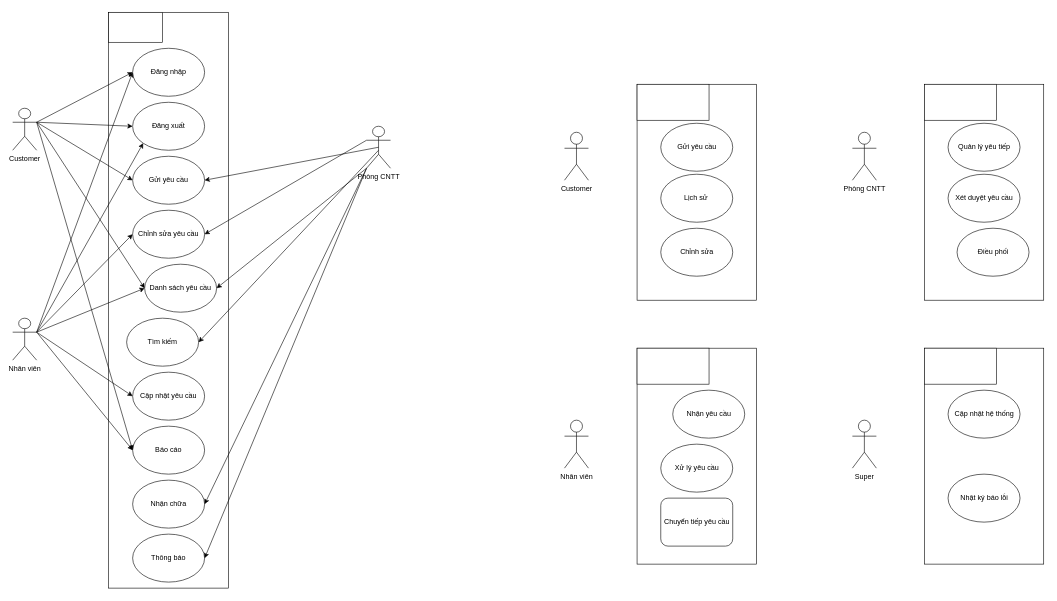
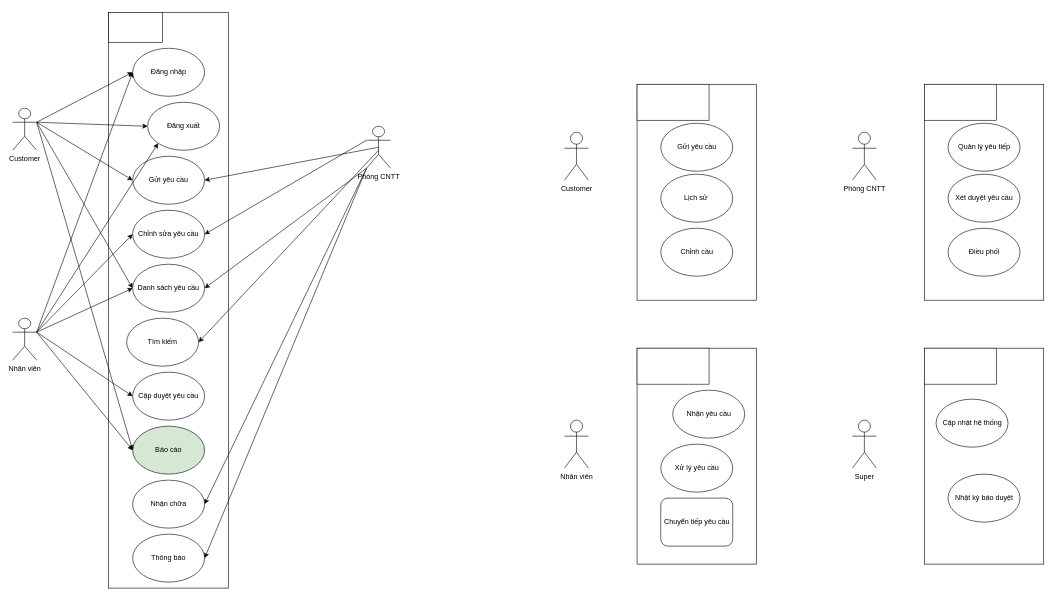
node "Đăng xuất": moved (168, 126) -> (183, 126)
node "Chỉnh sửa": label "Chỉnh sửa" -> "Chỉnh cầu"
node "Điều phối": moved (993, 252) -> (984, 252)
node "Danh sách yêu cầu": moved (180, 288) -> (168, 288)
node "Cập nhật yêu cầu": label "Cập nhật yêu cầu" -> "Cập duyệt yêu cầu"
node "Cập nhật hệ thống": moved (984, 414) -> (972, 423)
node "Báo cáo": fillcolor #ffffff -> #d5e8d4
node "Nhật ký báo lỗi": label "Nhật ký báo lỗi" -> "Nhật ký báo duyệt"
